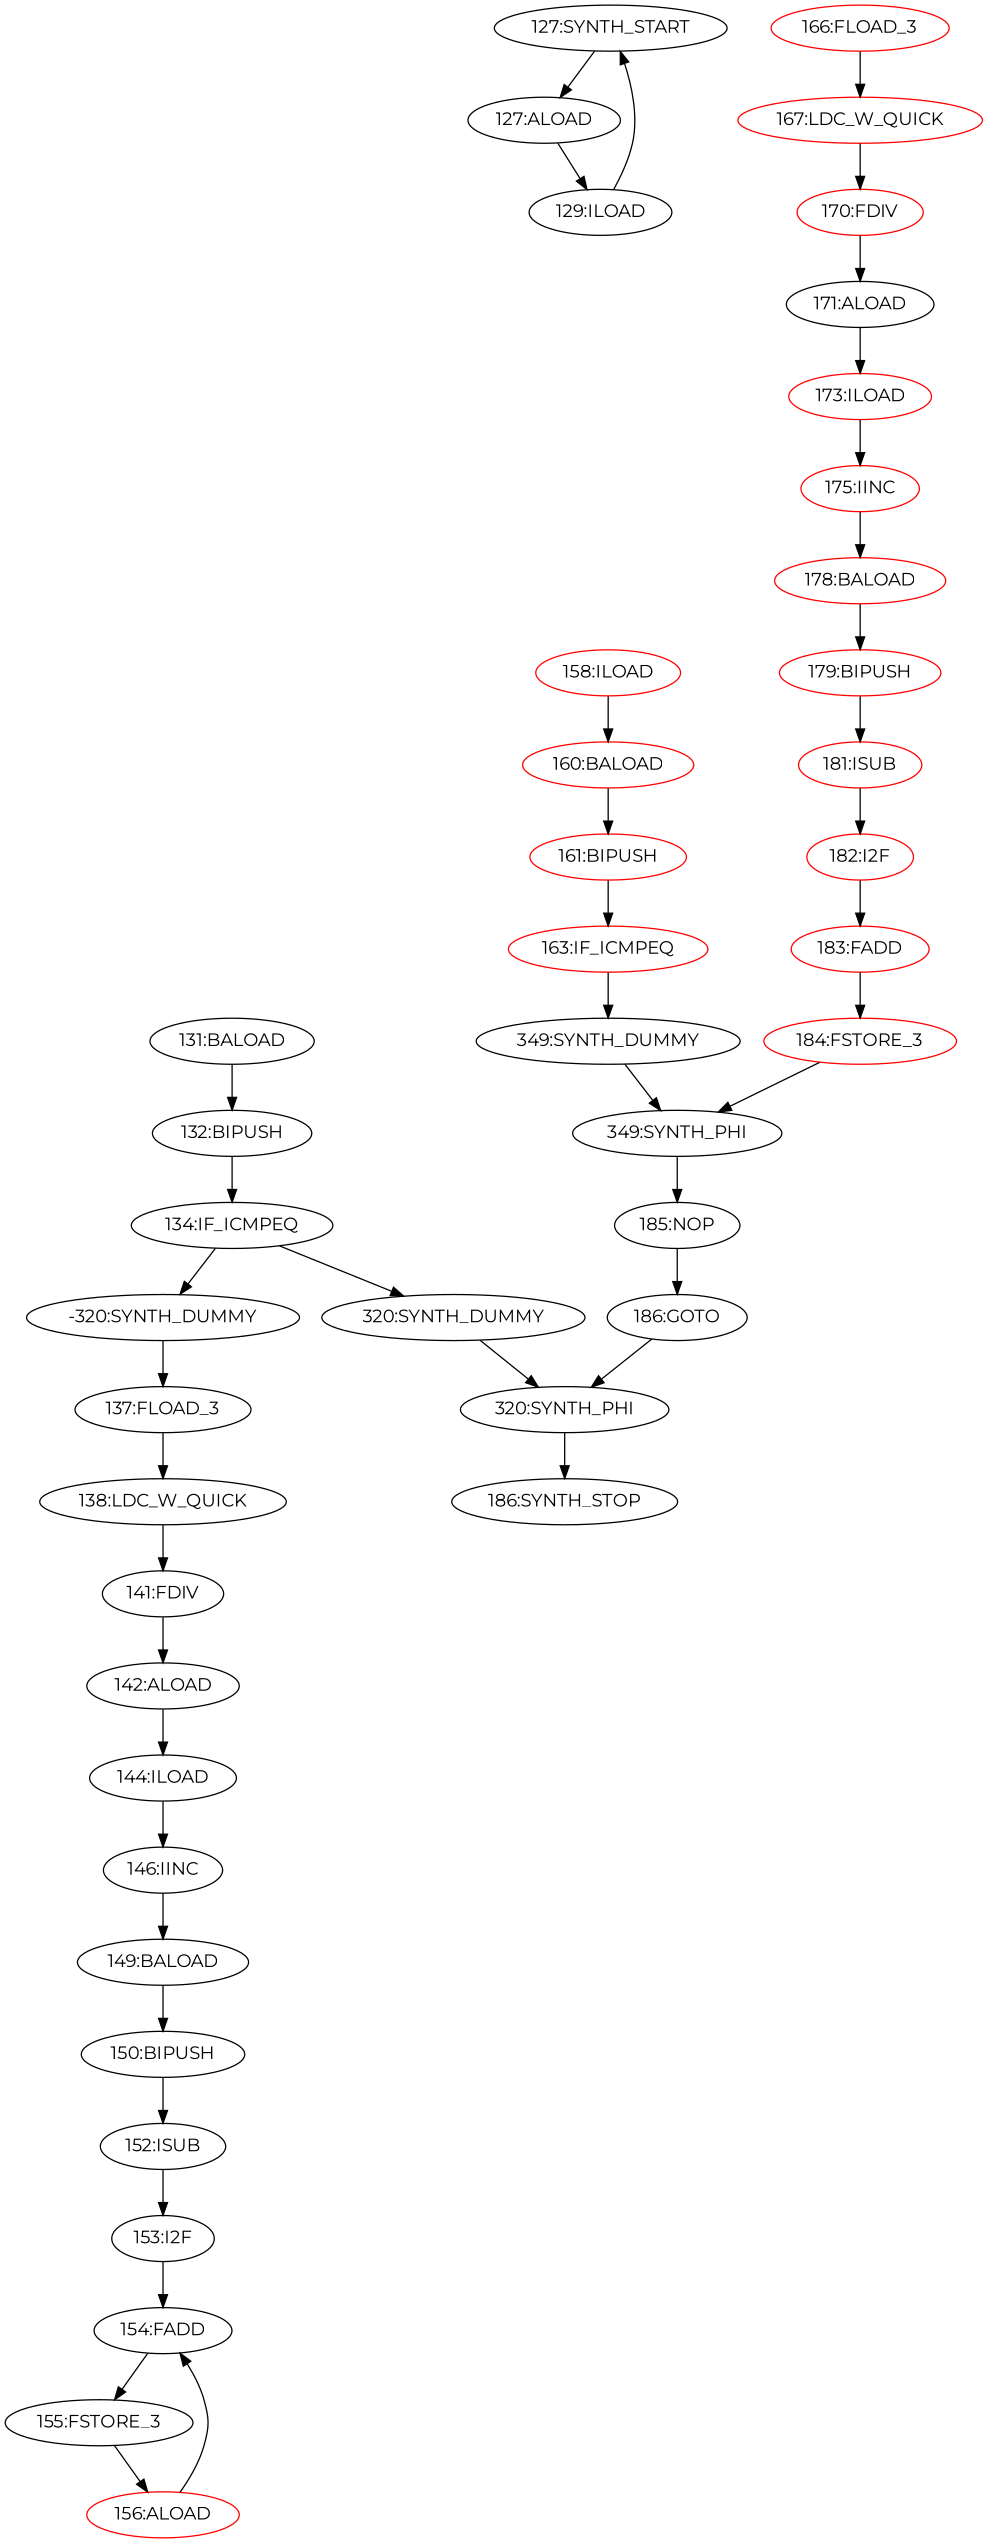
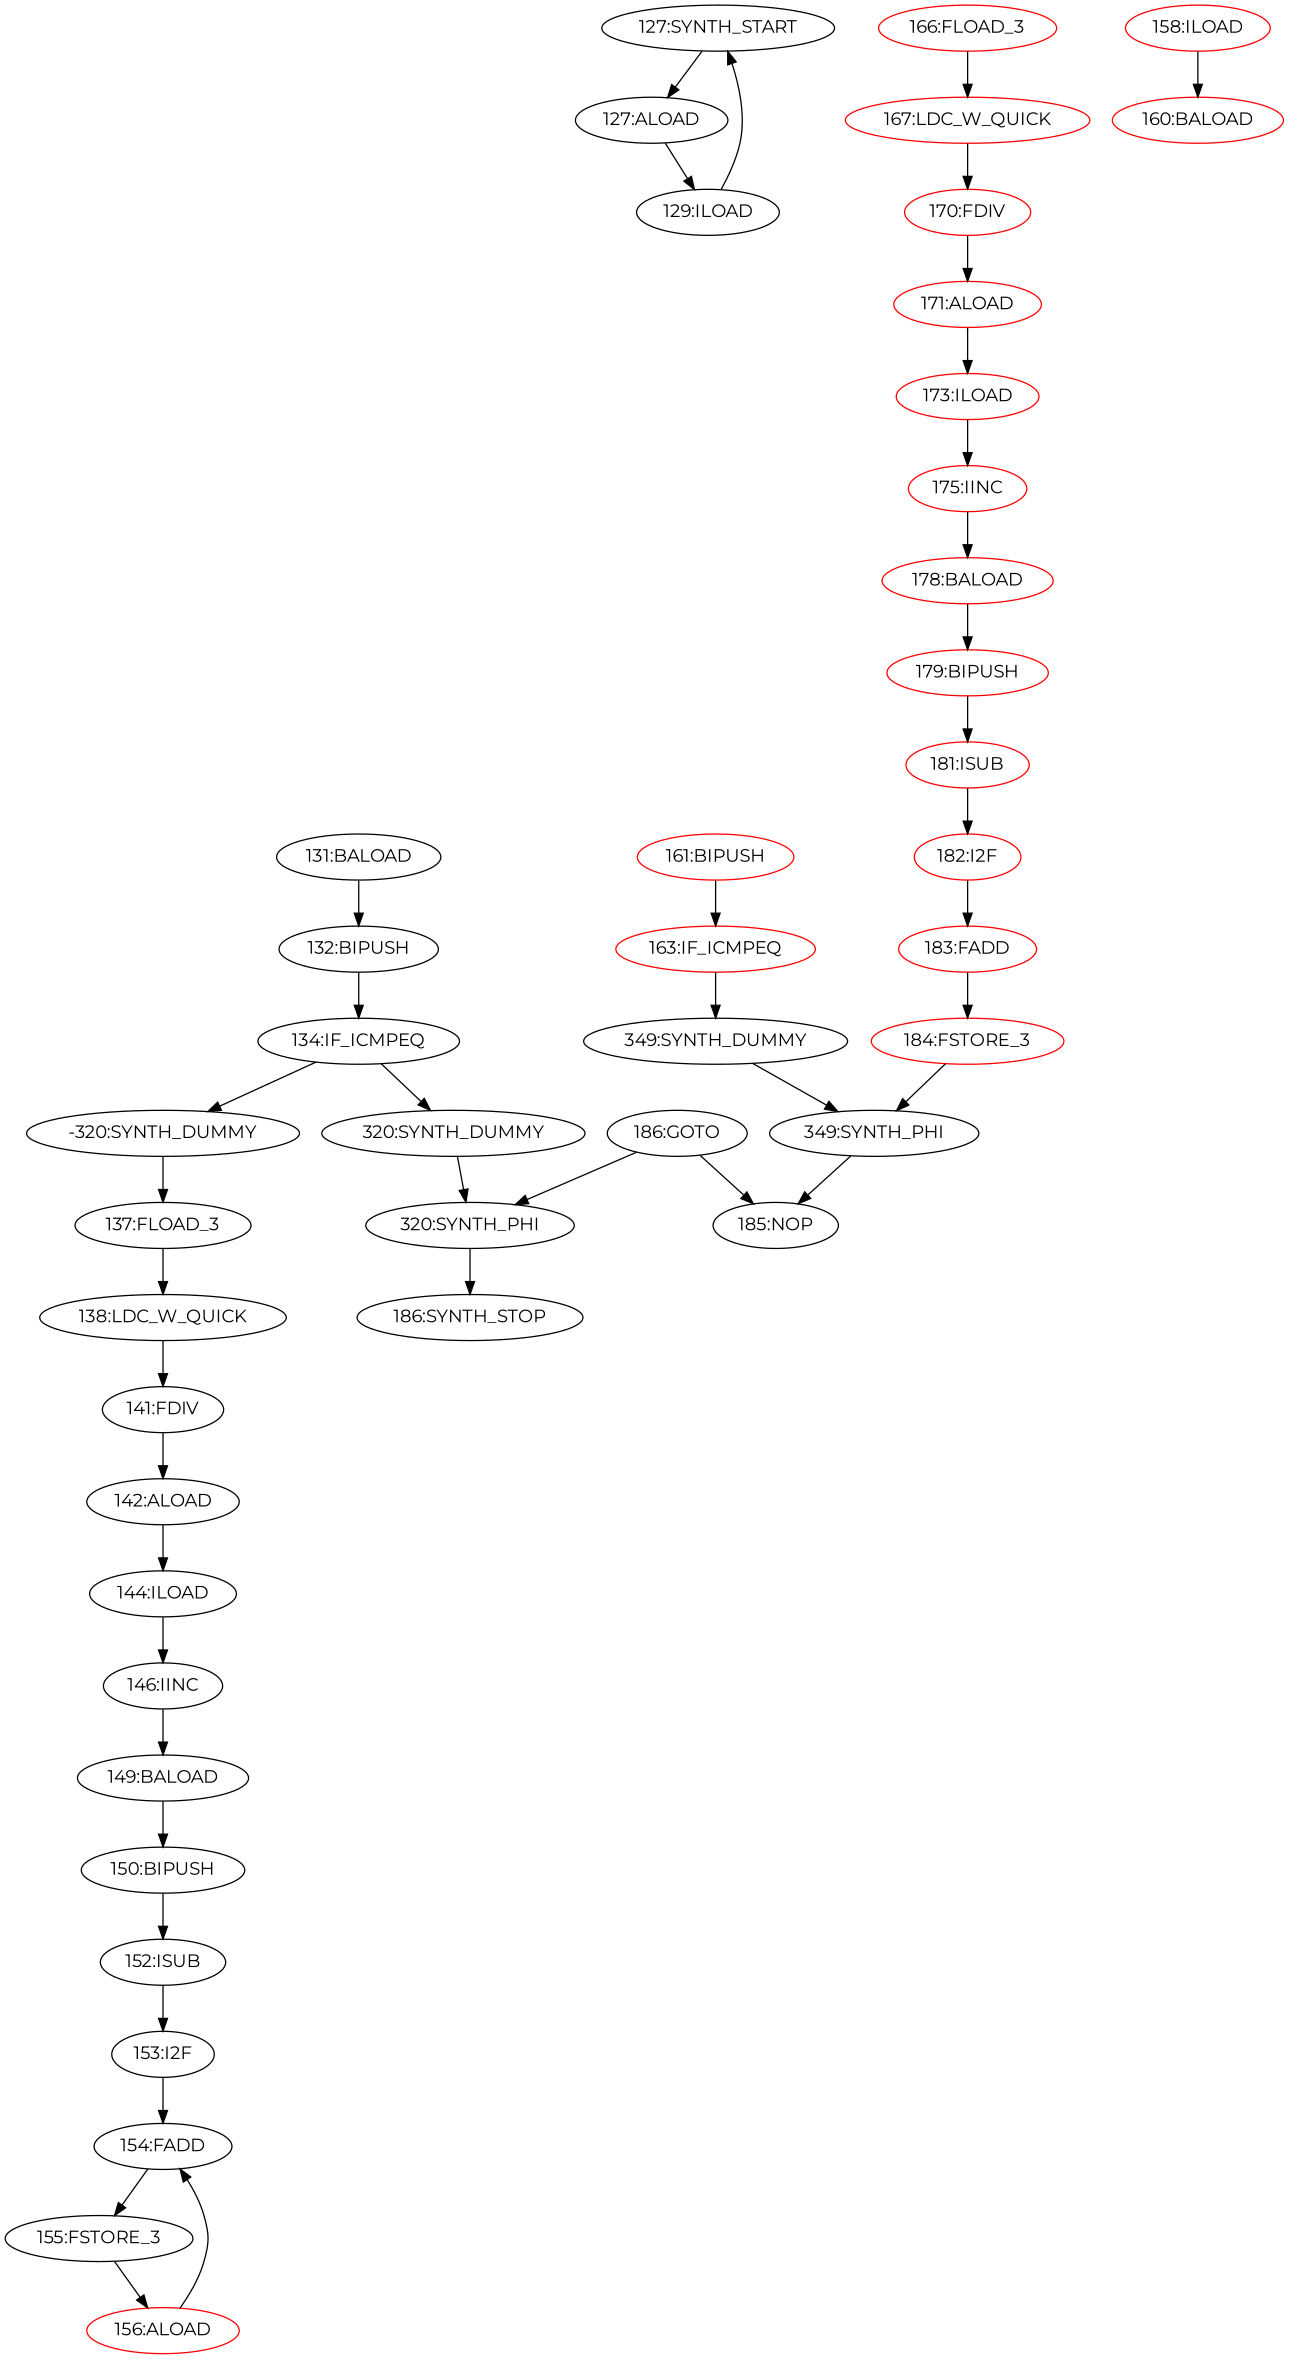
node "171:ALOAD": color black -> red
edge "160:BALOAD" -> "161:BIPUSH": removed
edge "185:NOP" -> "186:GOTO": reversed
